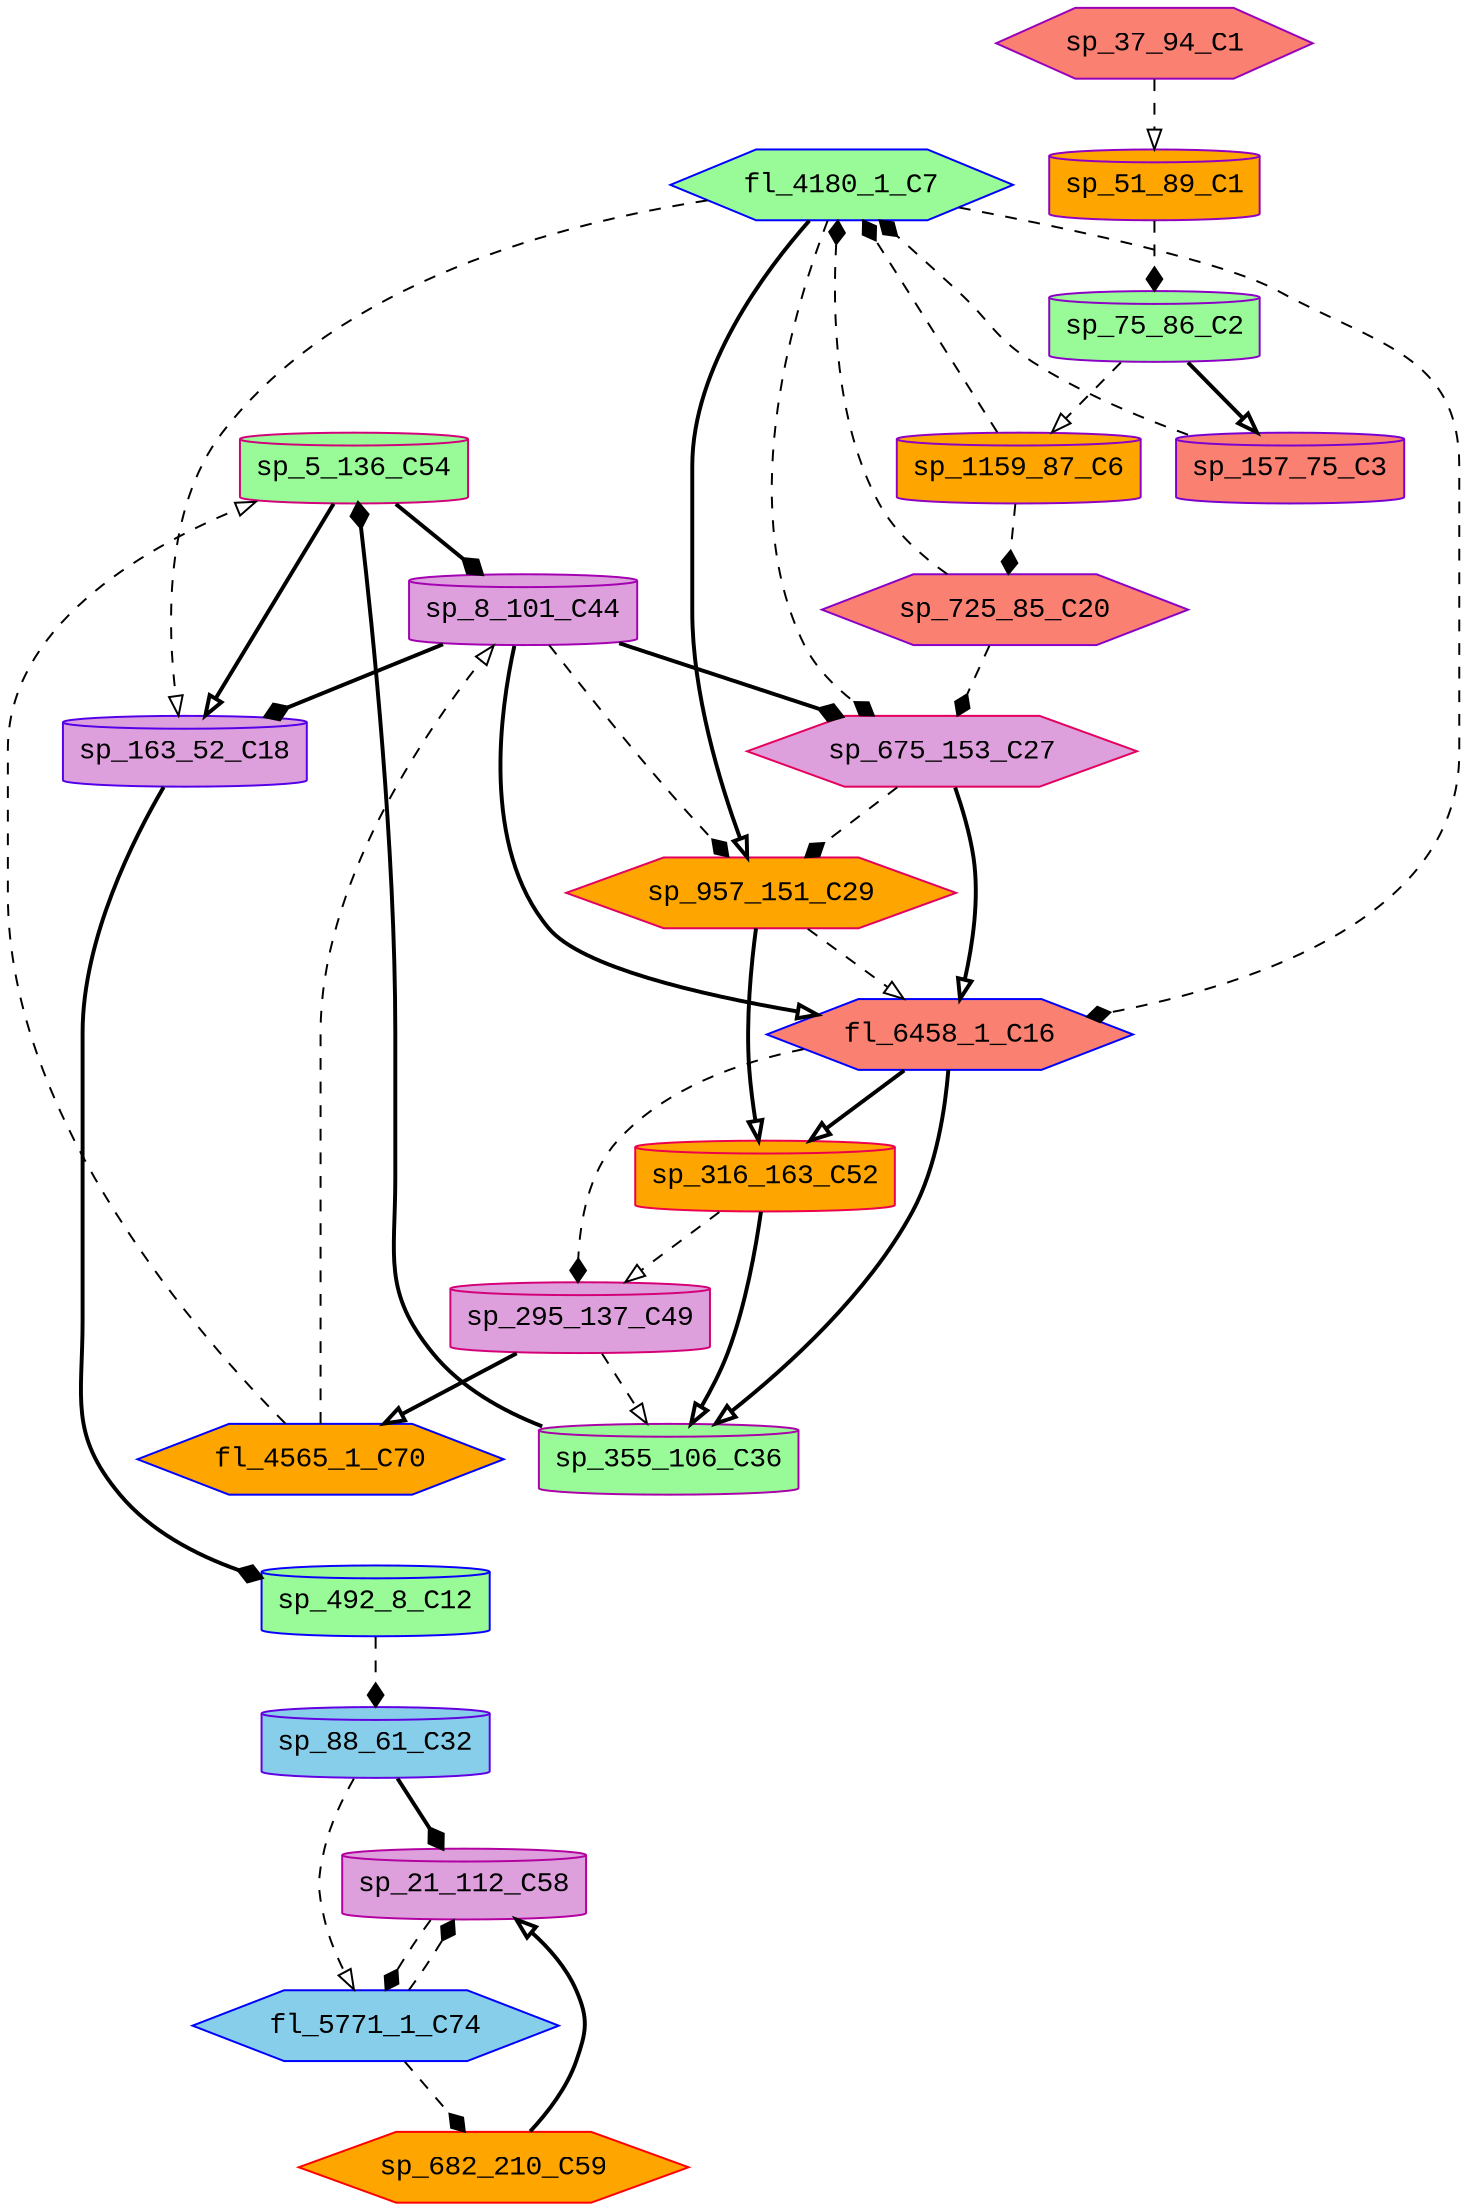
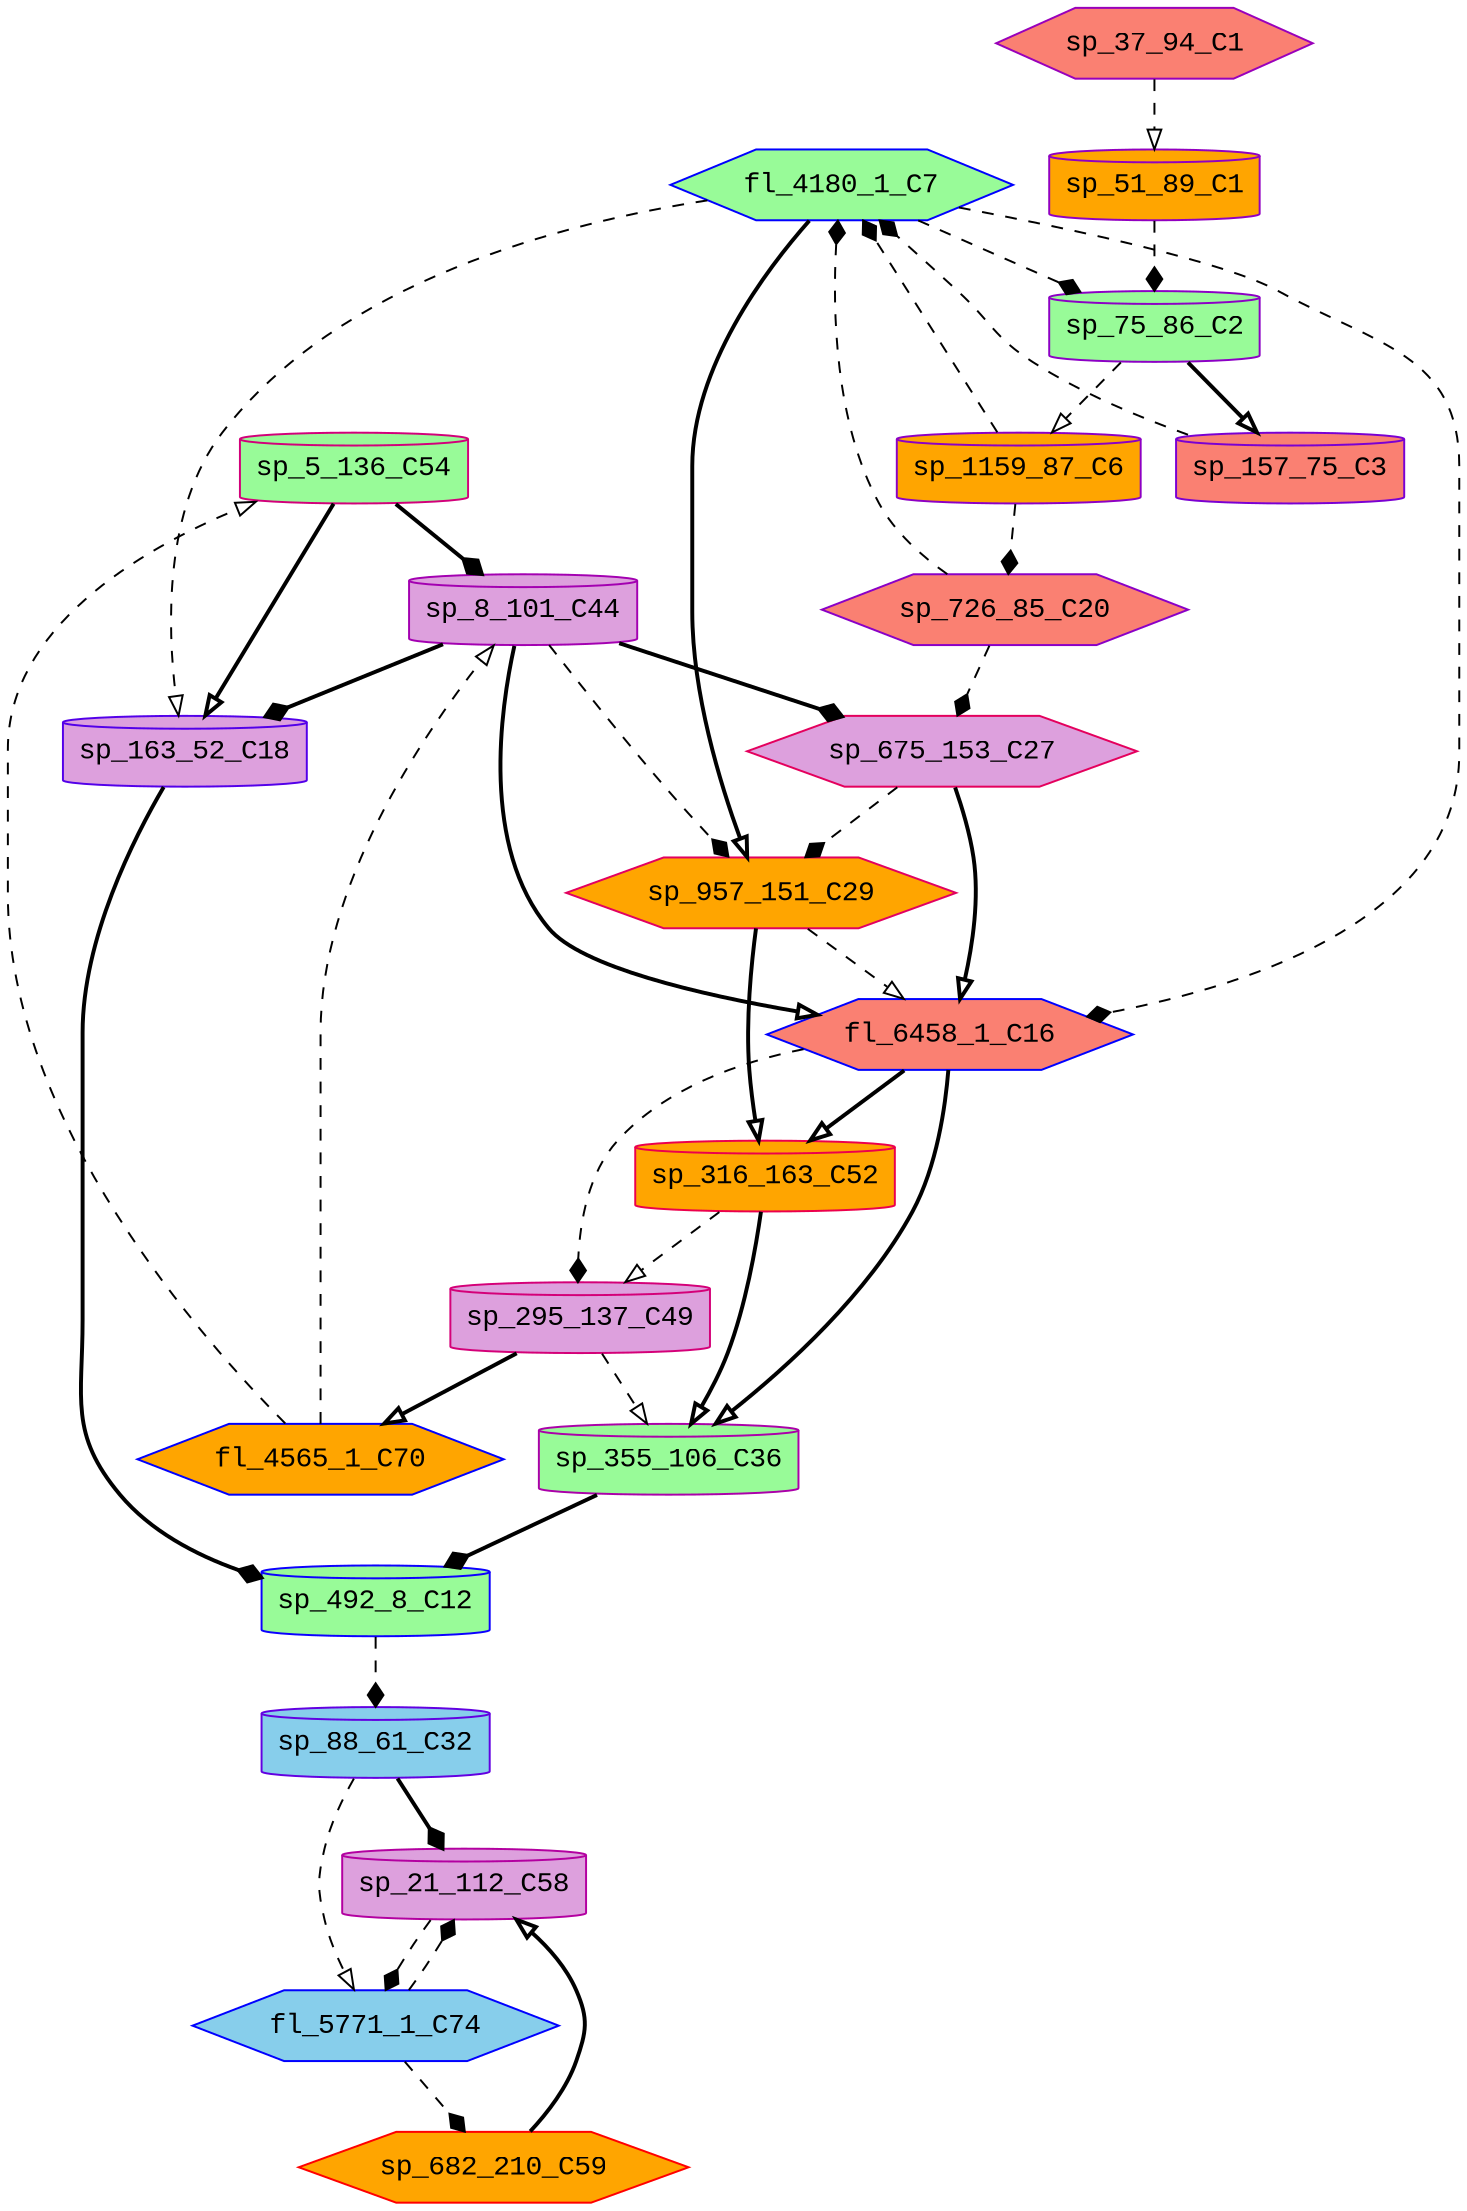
edge "fl_4180_1_C7" -> "sp_675_153_C27": now "fl_4180_1_C7" -> "sp_75_86_C2"
node "sp_725_85_C20": label "sp_725_85_C20" -> "sp_726_85_C20"
edge "sp_355_106_C36" -> "sp_5_136_C54": now "sp_355_106_C36" -> "sp_492_8_C12"
